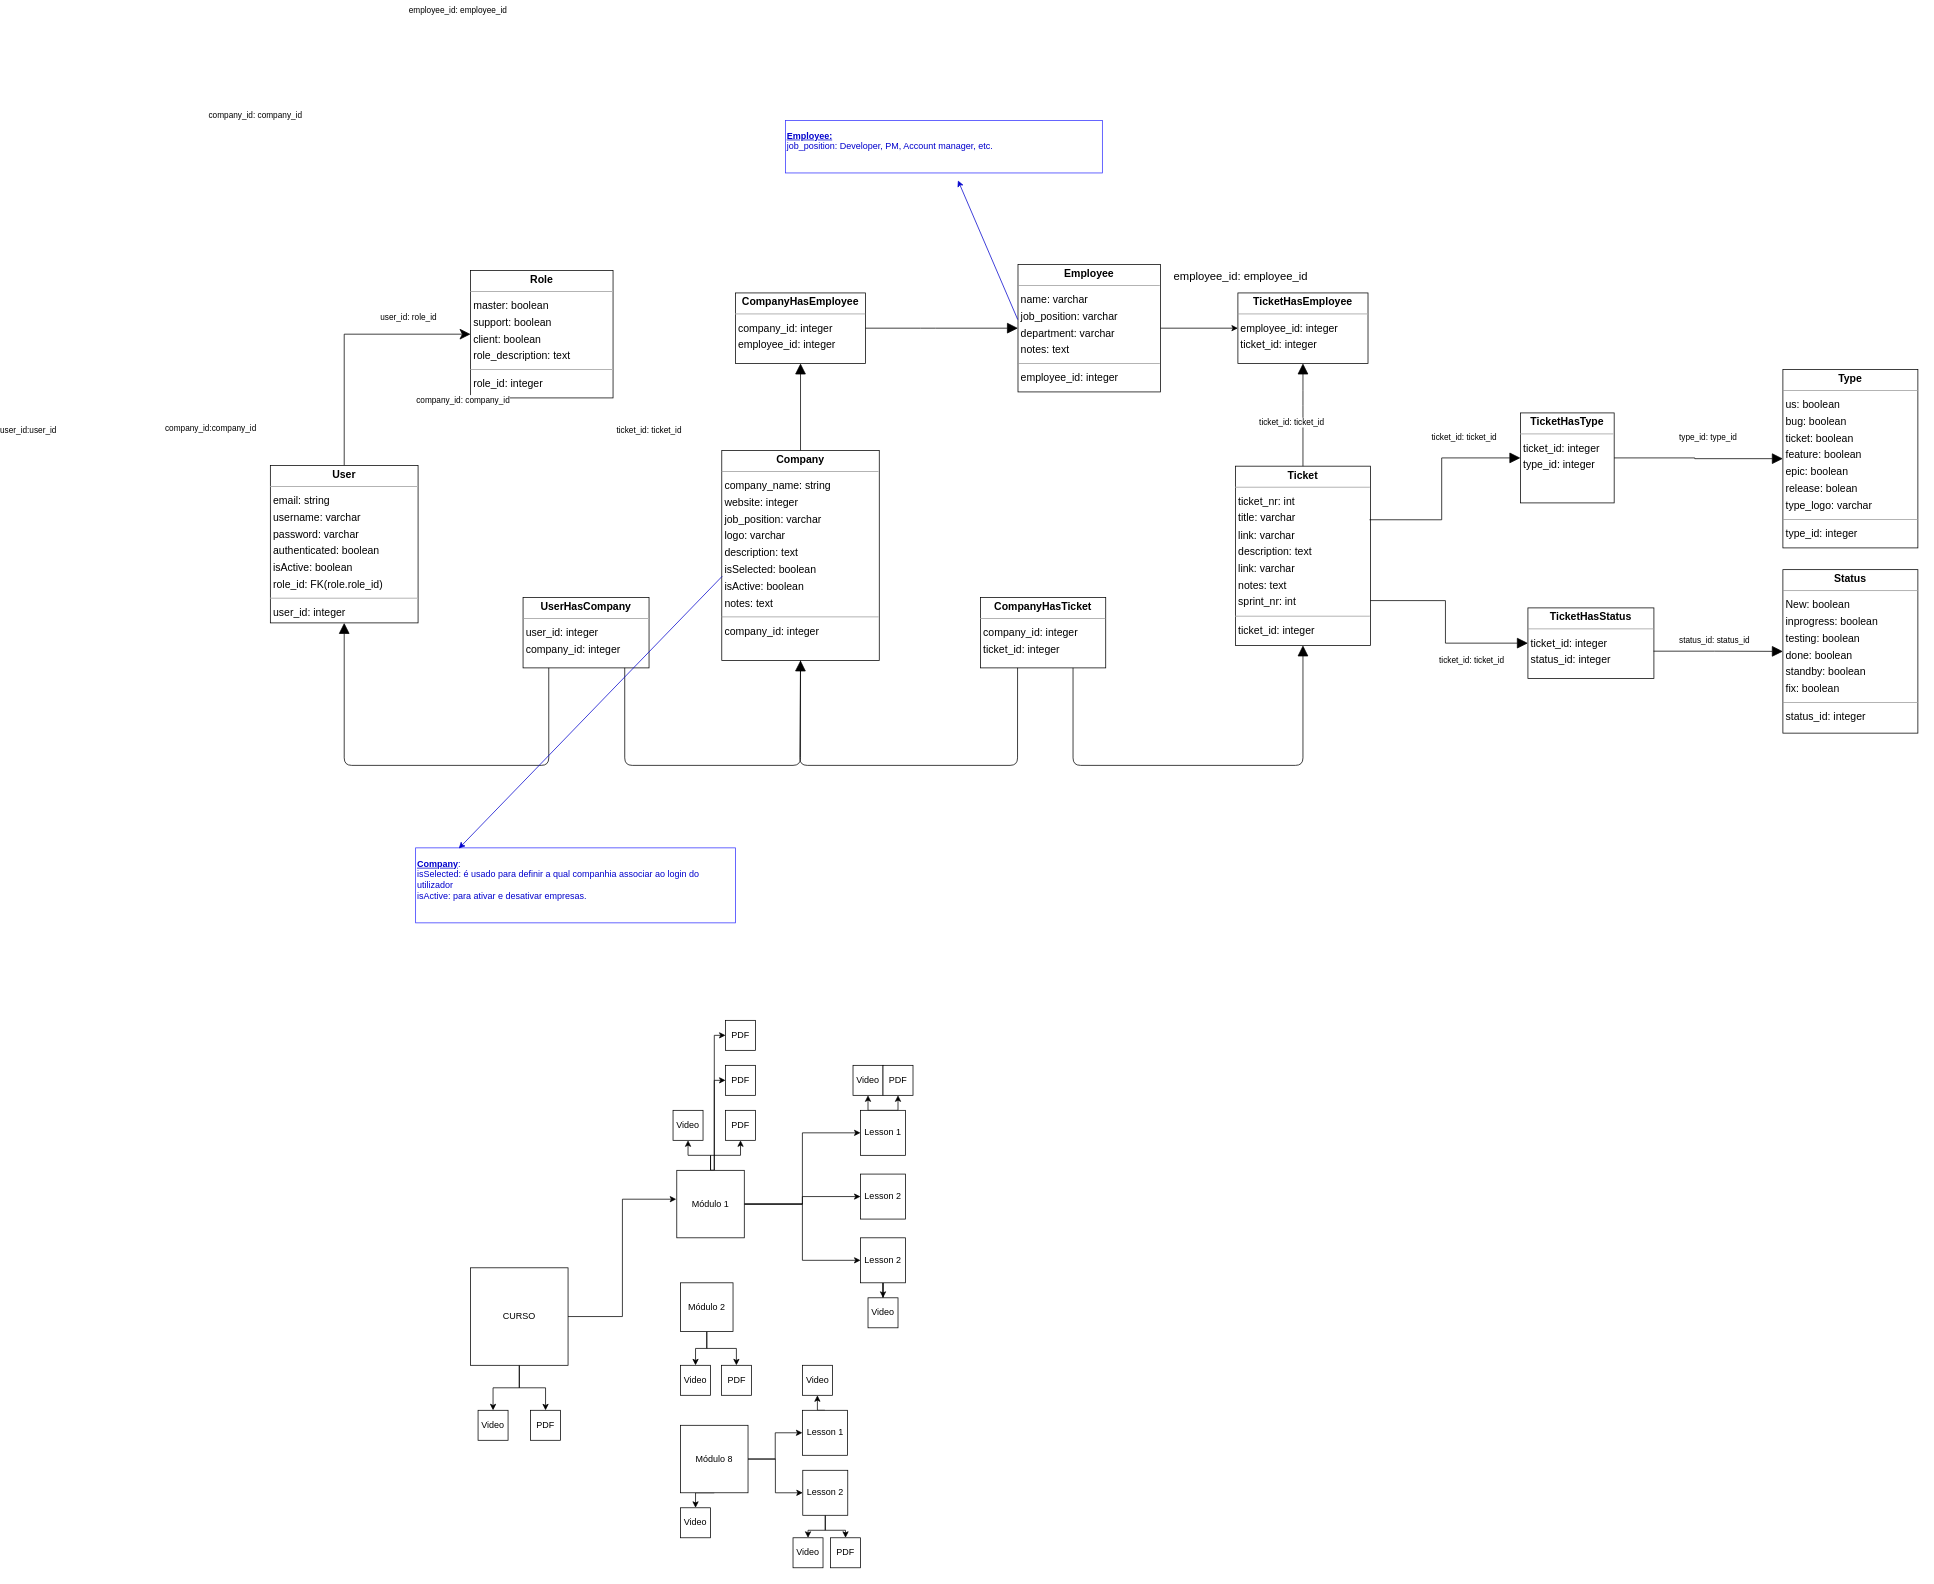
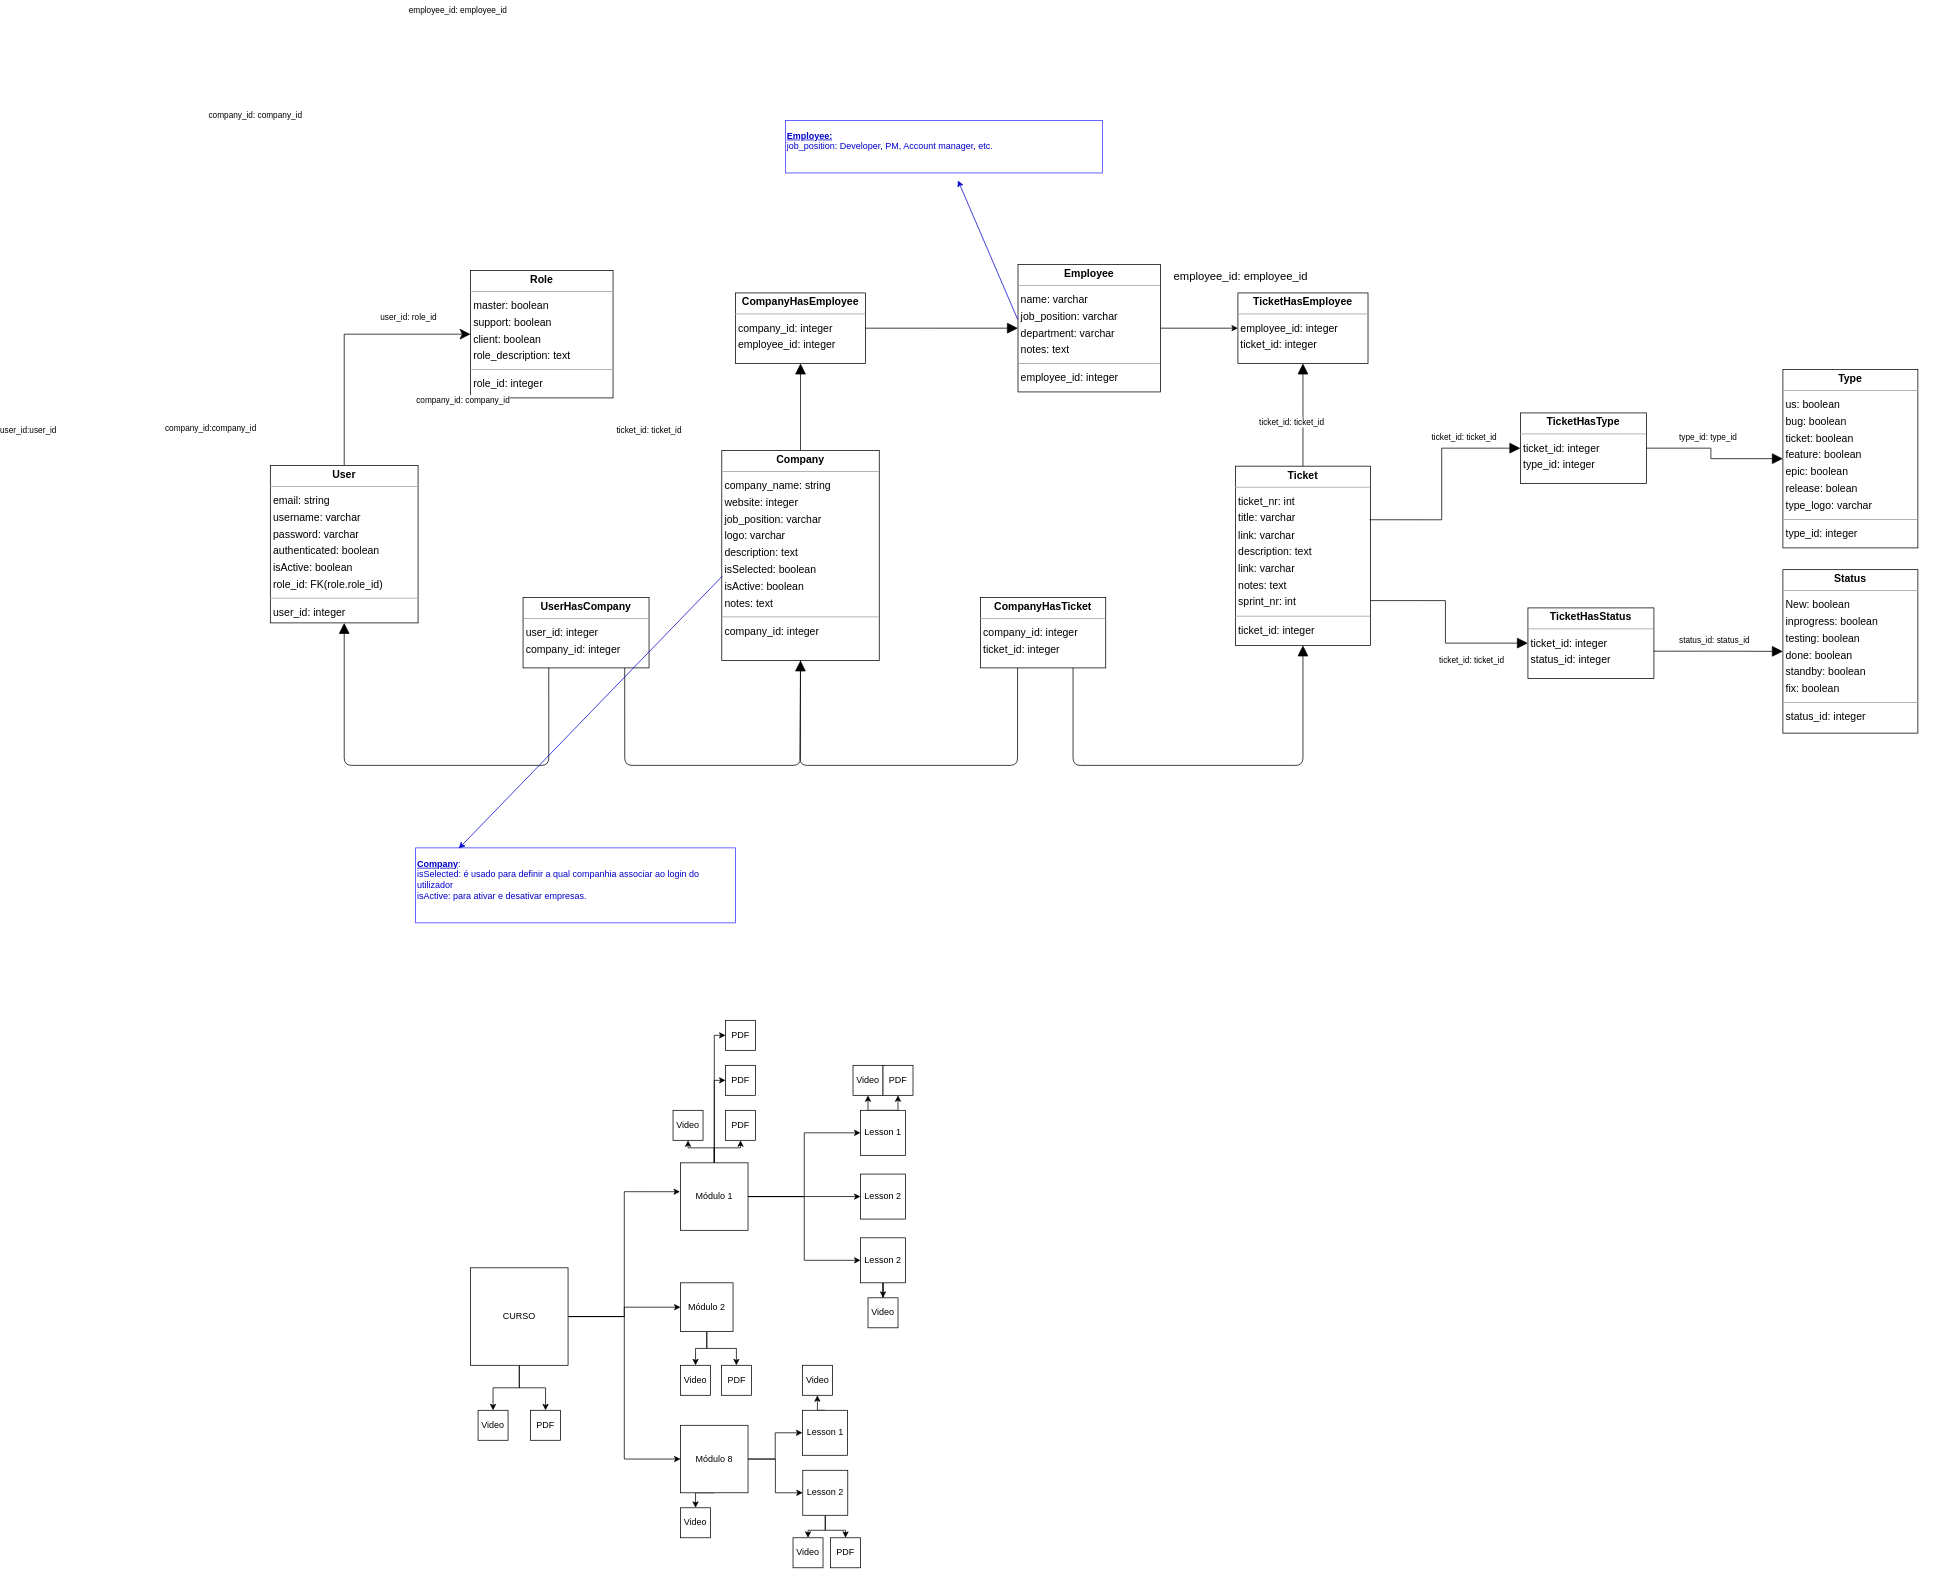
node "TicketHasType ticket_id: integer type_id: integer": size 94x90 -> 126x71
node "Módulo 1": moved (711, 1204) -> (714, 1197)
edge "CURSO" -> "Módulo 2": added
edge "CURSO" -> "Módulo 8": added
